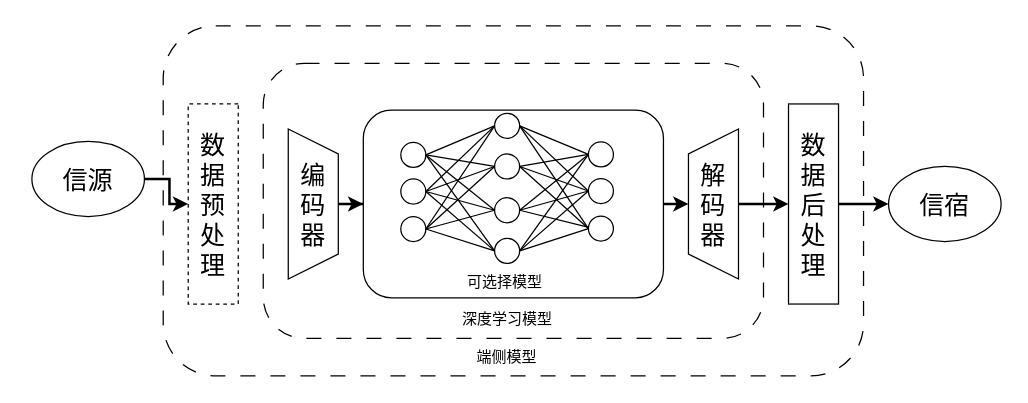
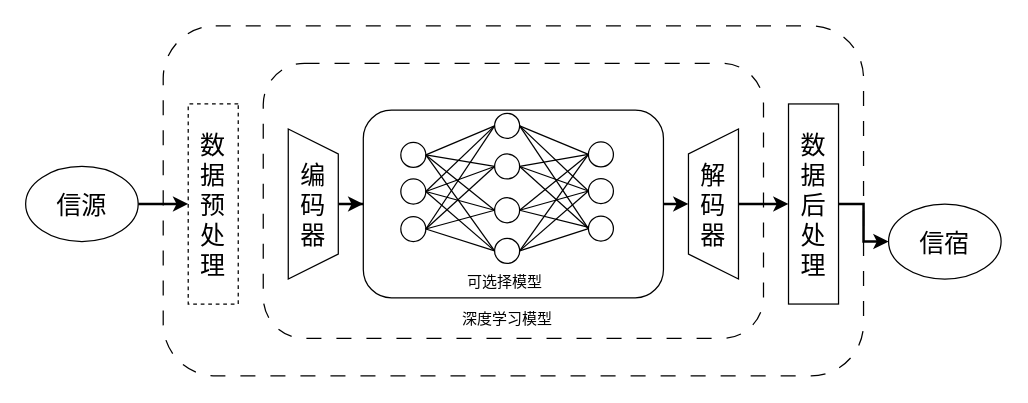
node "信源": moved (88, 179) -> (82, 204)
node "信宿": moved (944, 204) -> (944, 241)
node "端侧模型": removed
